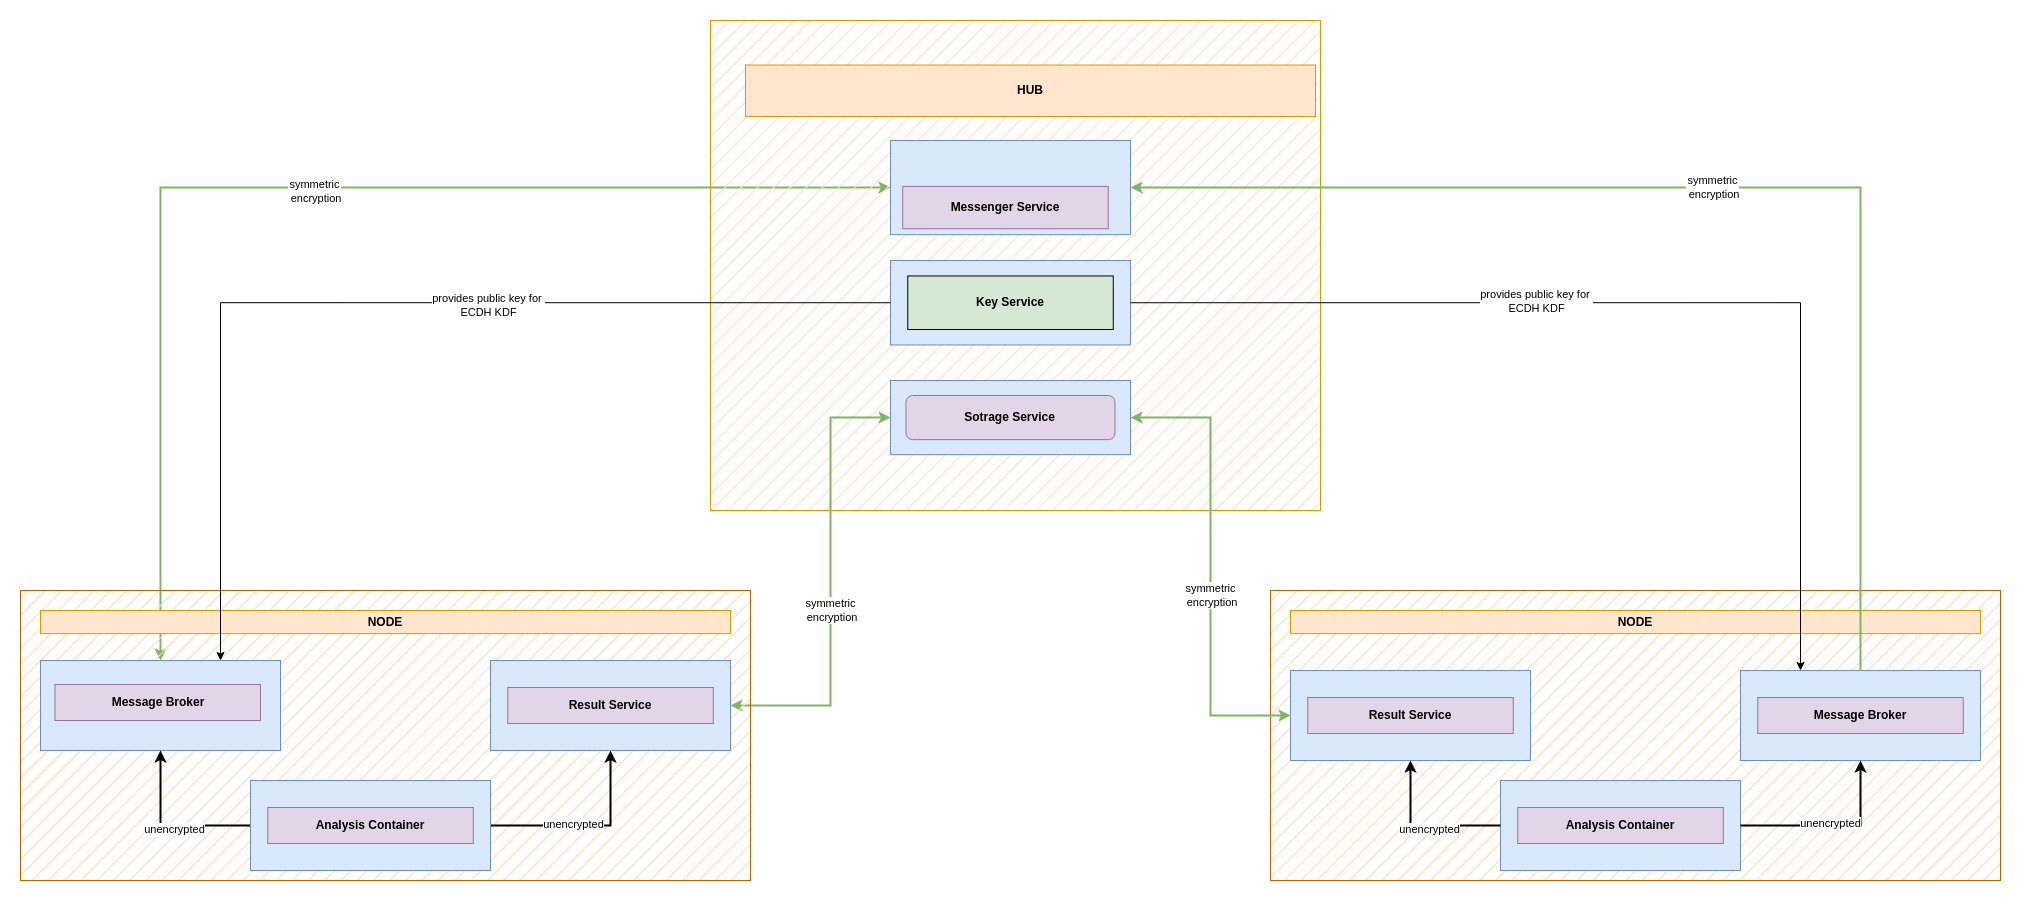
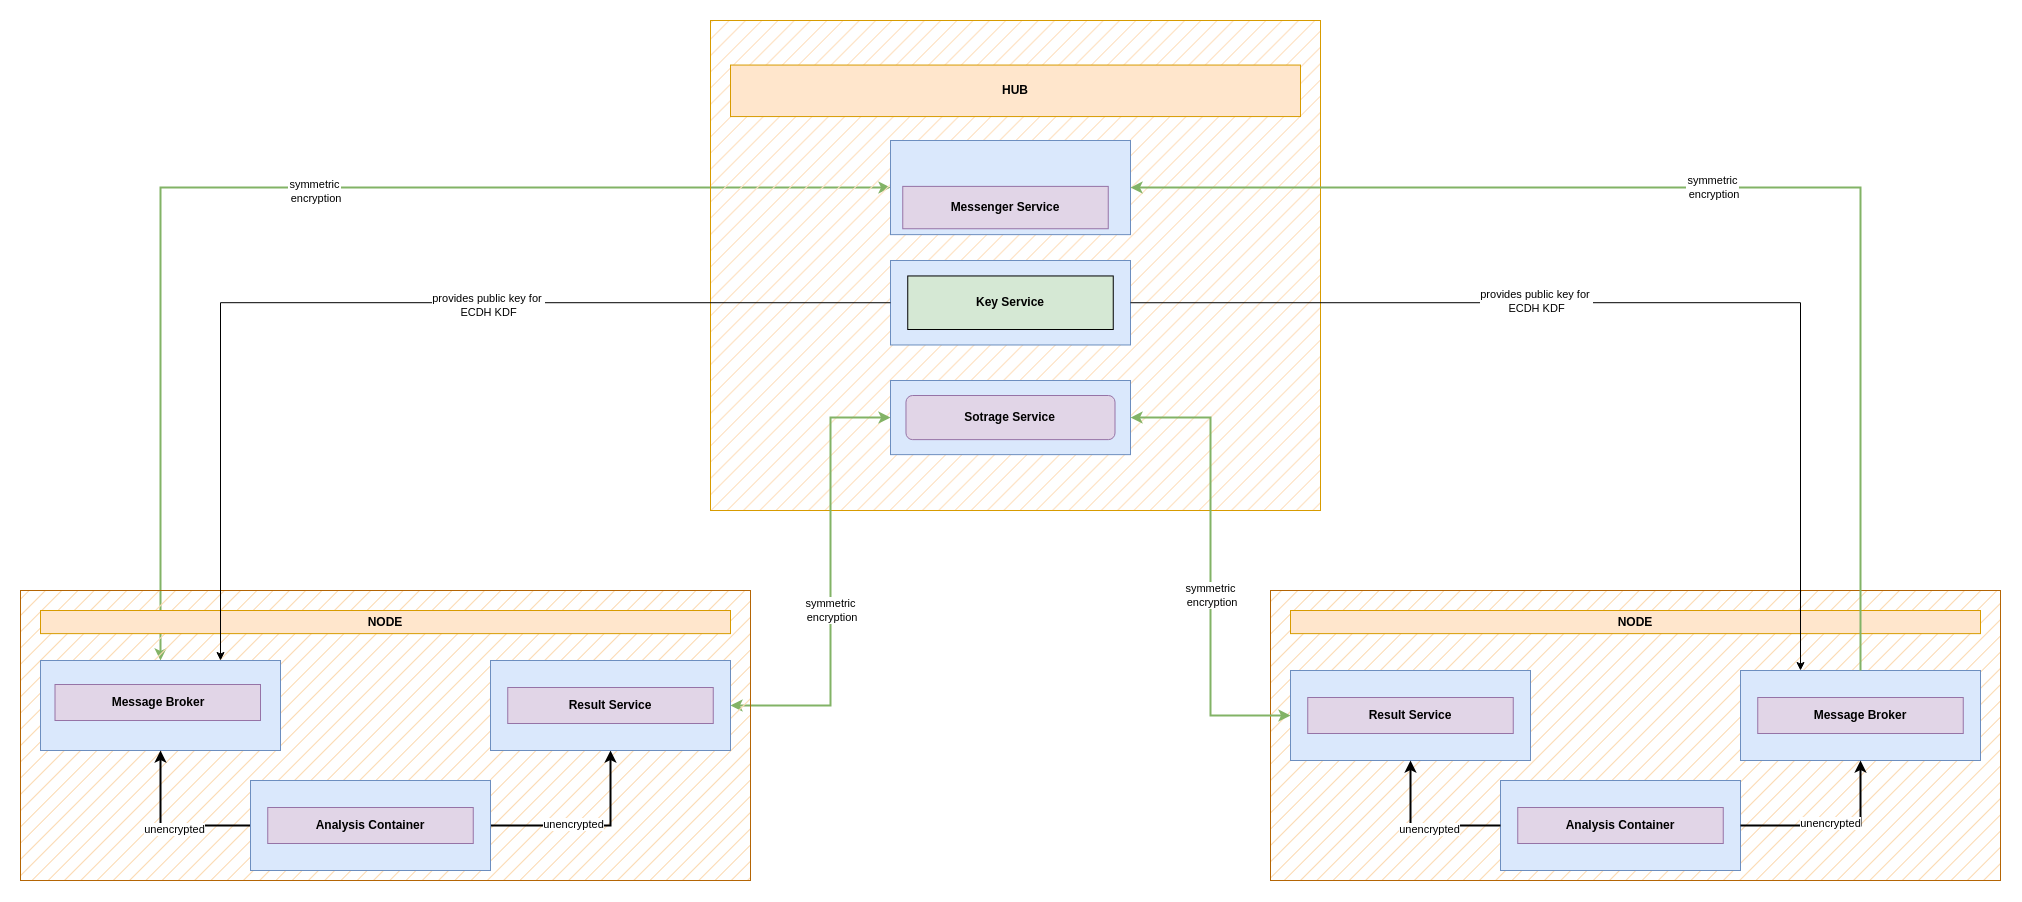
node "HUB": moved (1031, 91) -> (1016, 91)
